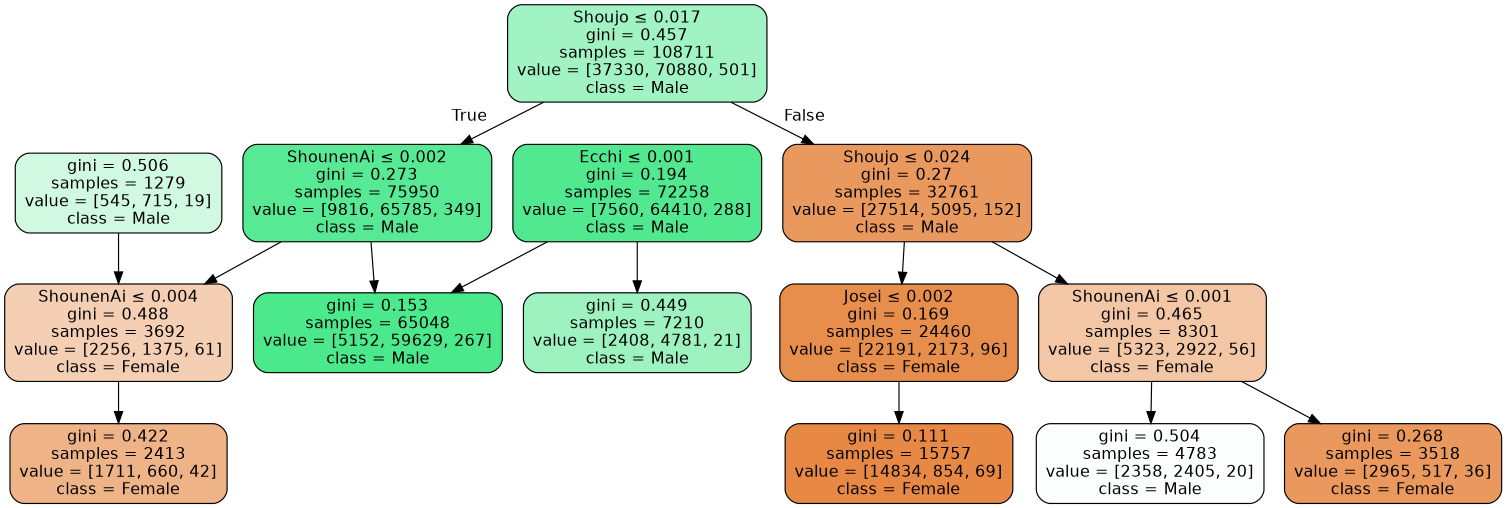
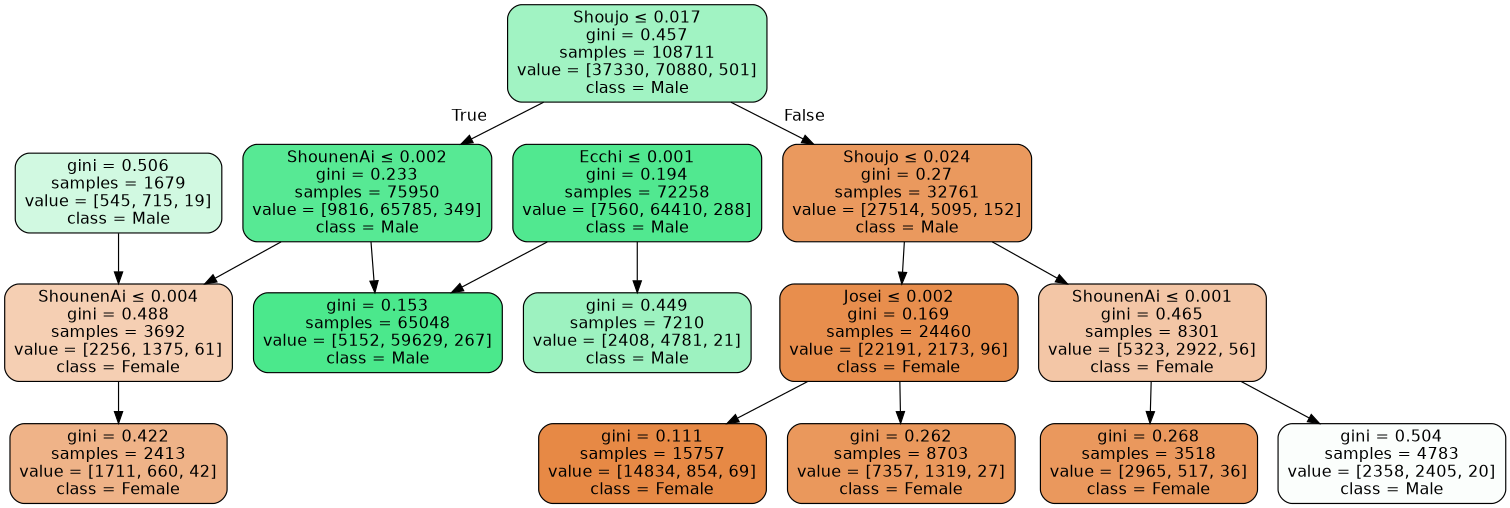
node "ShounenAi ≤ 0.002": text "gini = 0.273" -> "gini = 0.233"
node "gini = 0.506": text "samples = 1279" -> "samples = 1679"
node "gini = 0.262": added
